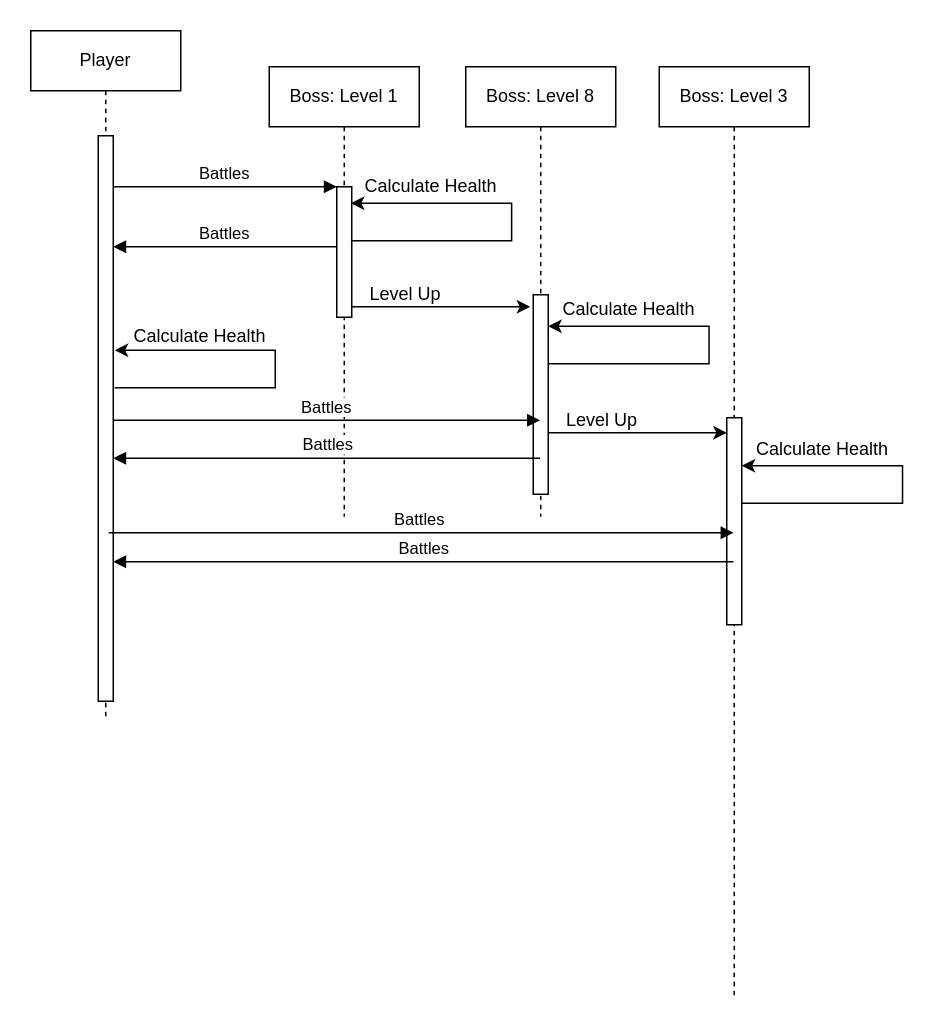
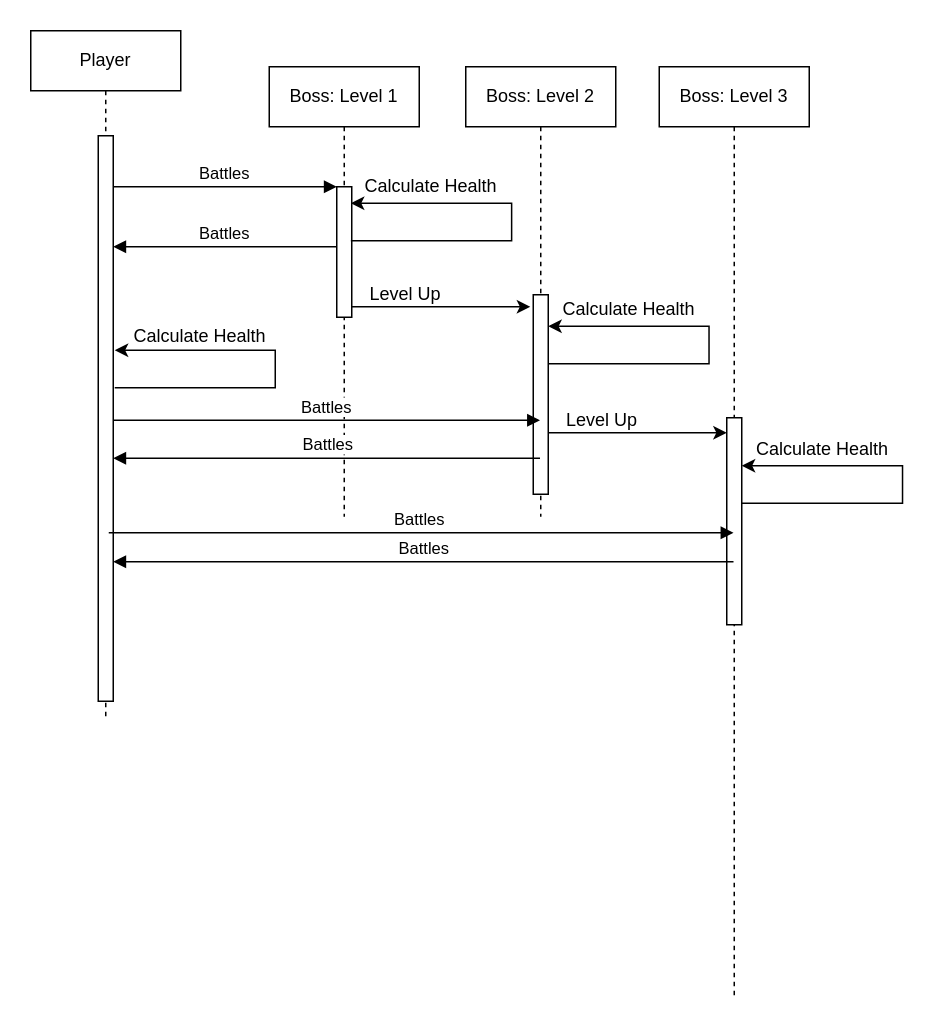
node "Boss: Level 8": label "Boss: Level 8" -> "Boss: Level 2"
